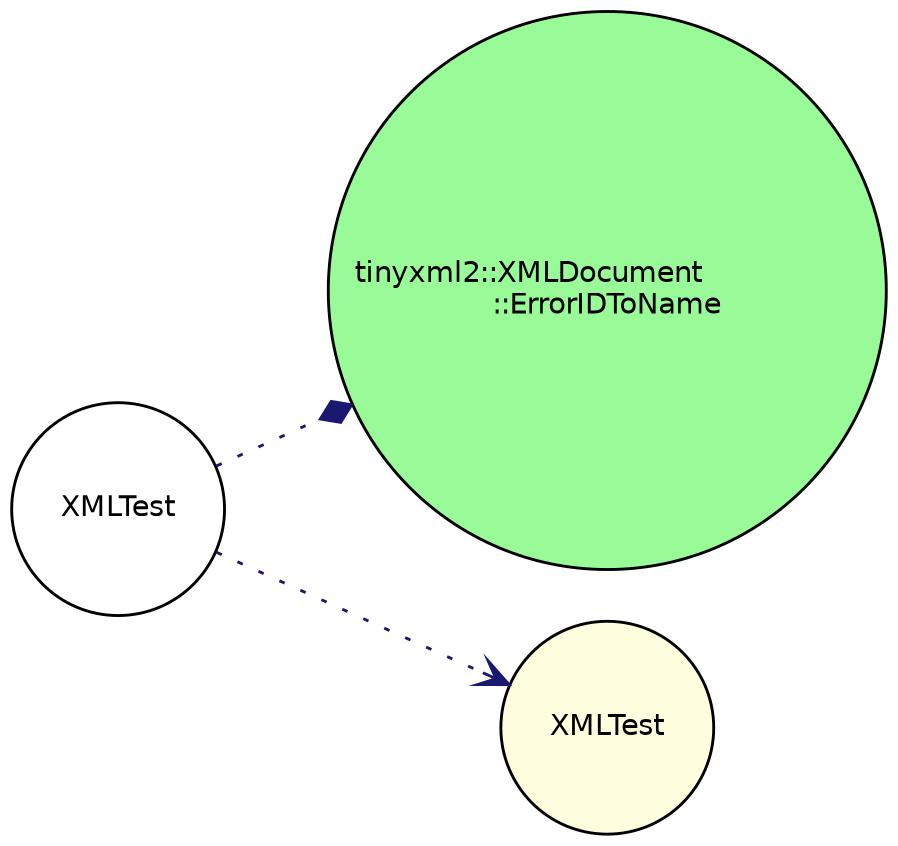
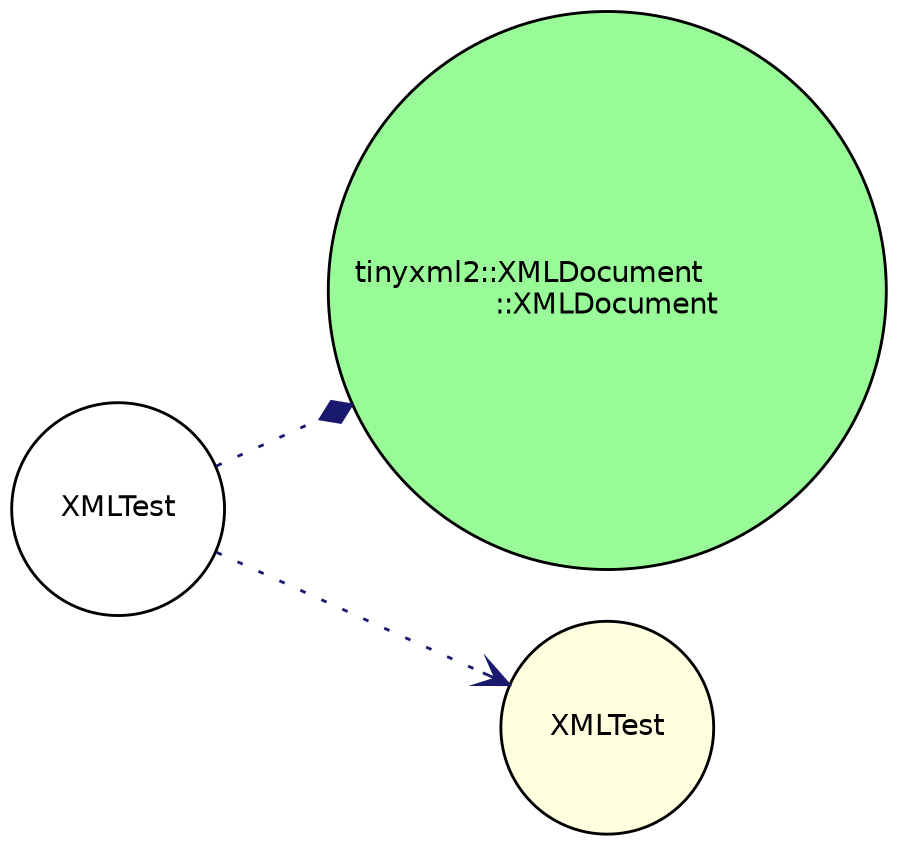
node "tinyxml2::XMLDocument ::ErrorIDToName": label "tinyxml2::XMLDocument ::ErrorIDToName" -> "tinyxml2::XMLDocument ::XMLDocument"
